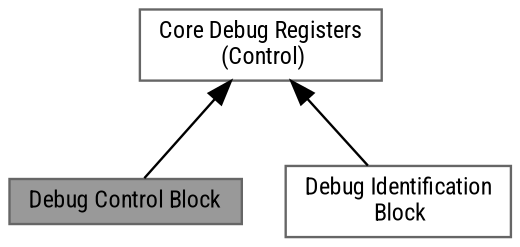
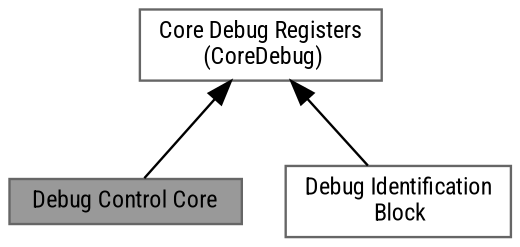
node "Core Debug Registers (Control)": label "Core Debug Registers (Control)" -> "Core Debug Registers (CoreDebug)"
node "Debug Control Block": label "Debug Control Block" -> "Debug Control Core"
